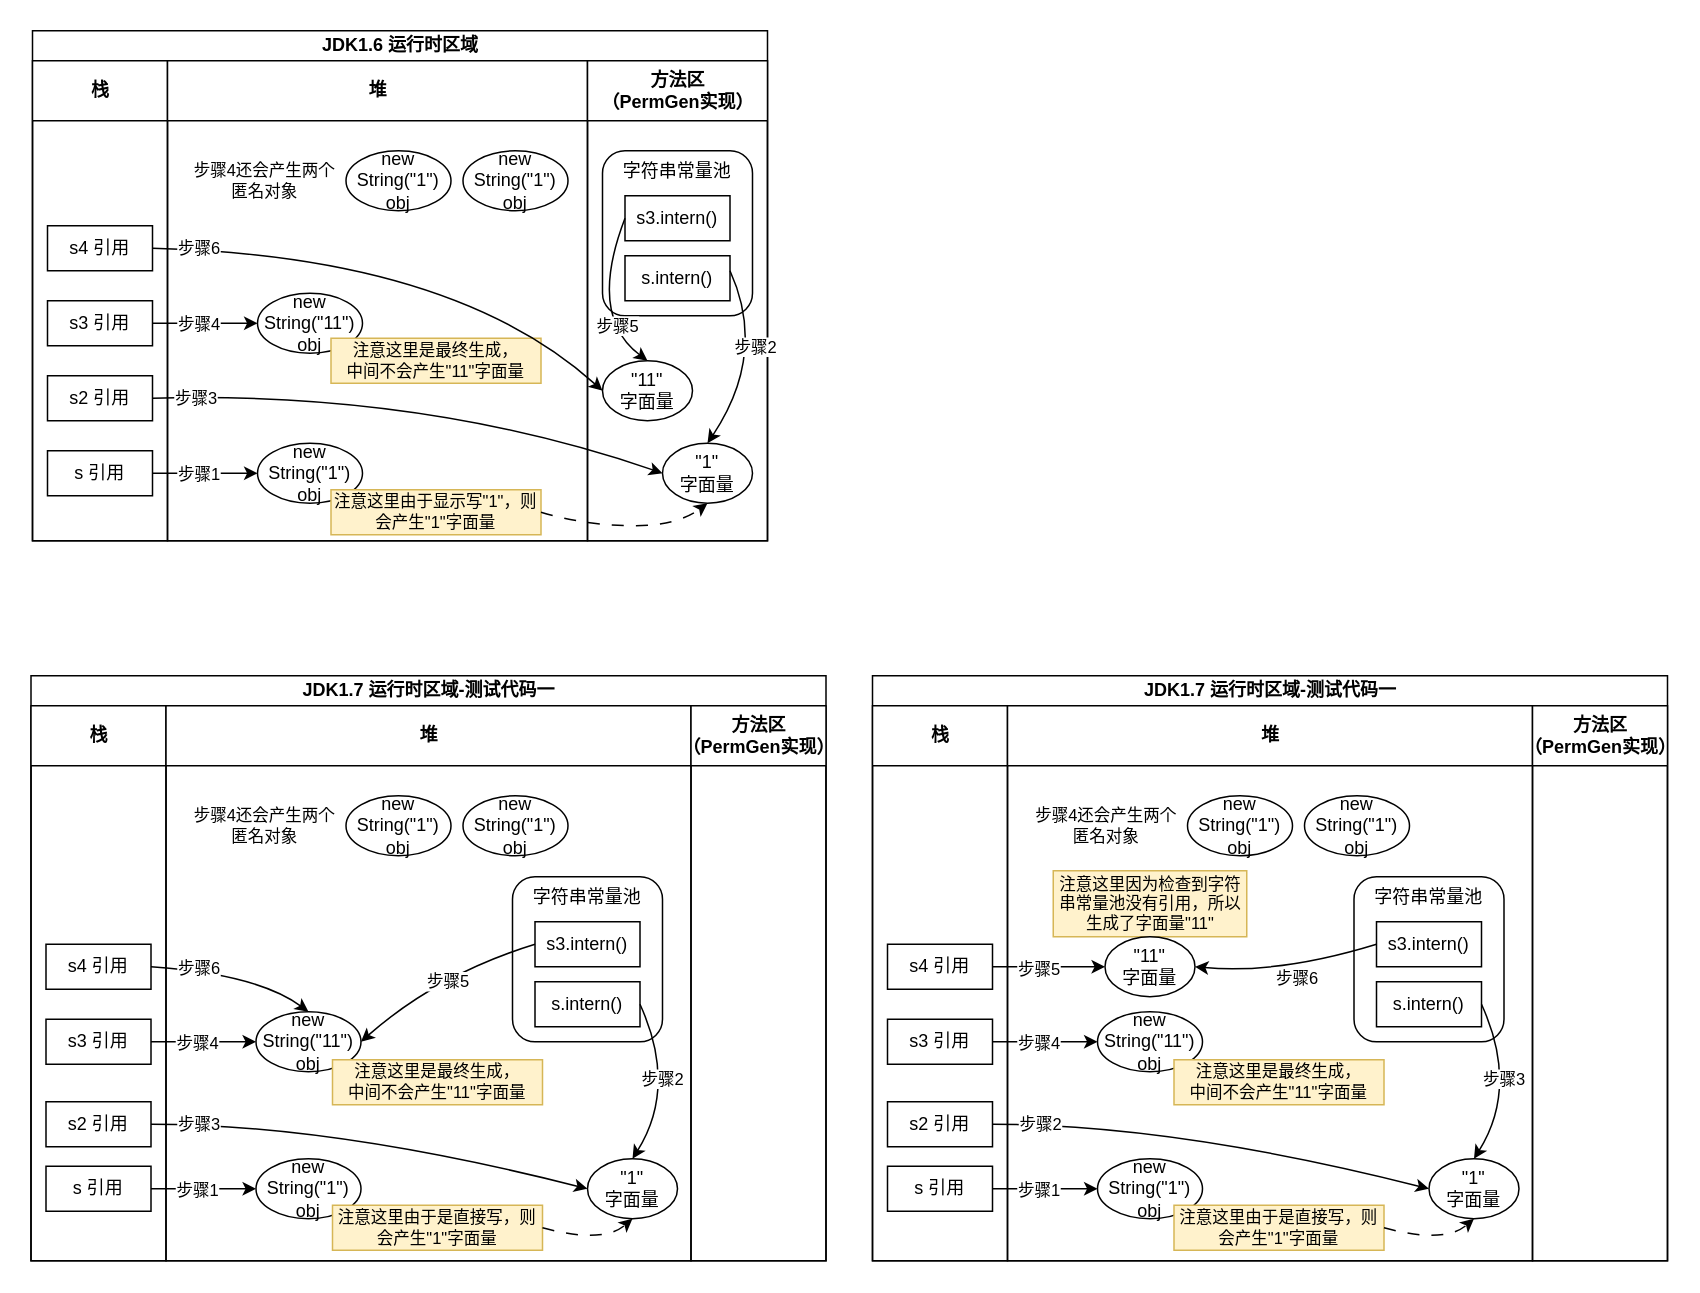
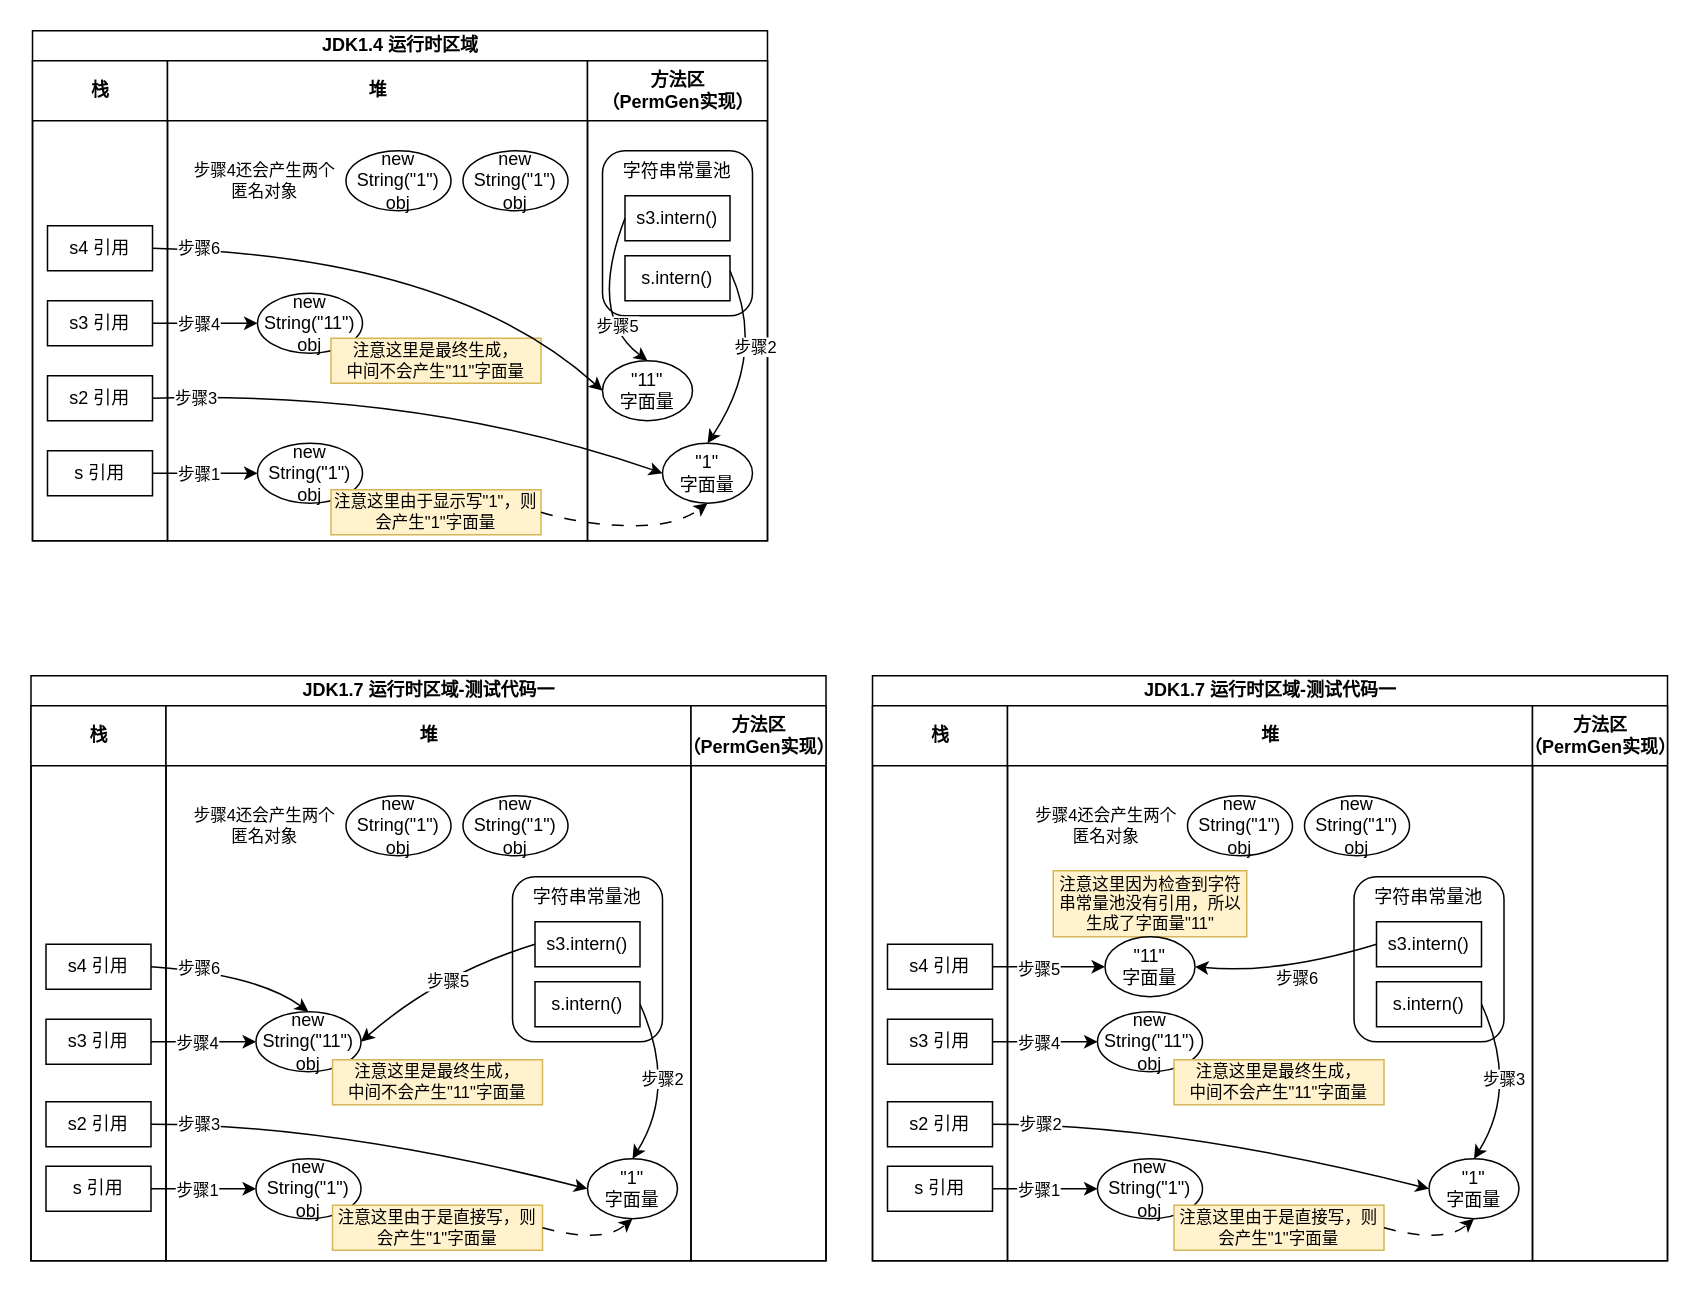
node "JDK1.6 运行时区域": label "JDK1.6 运行时区域" -> "JDK1.4 运行时区域"
